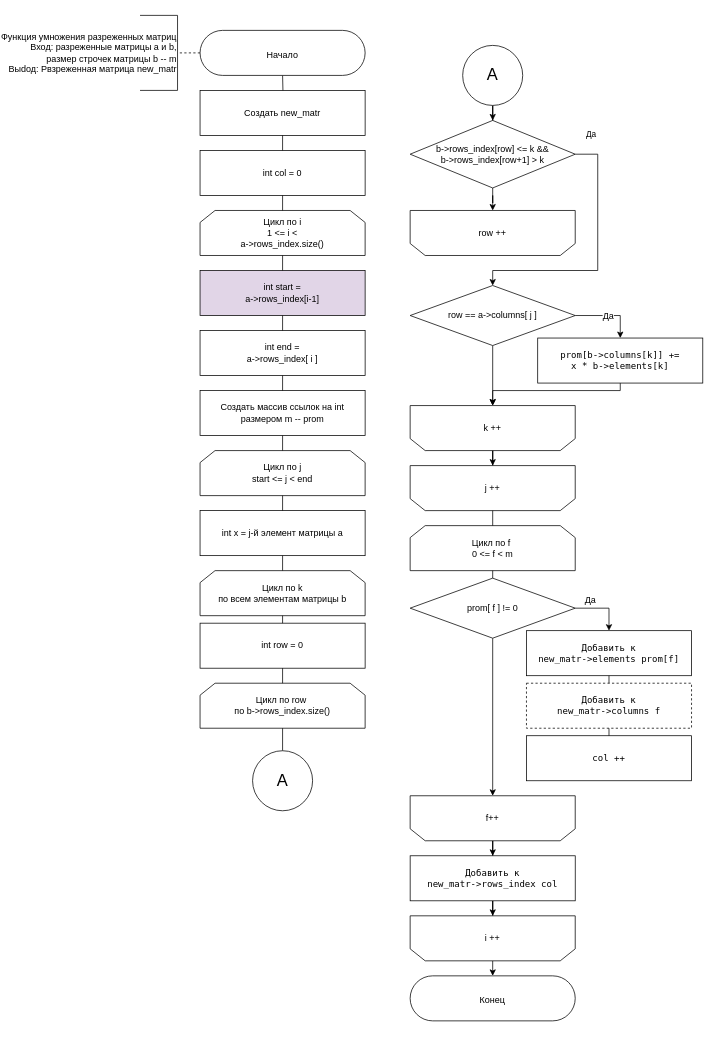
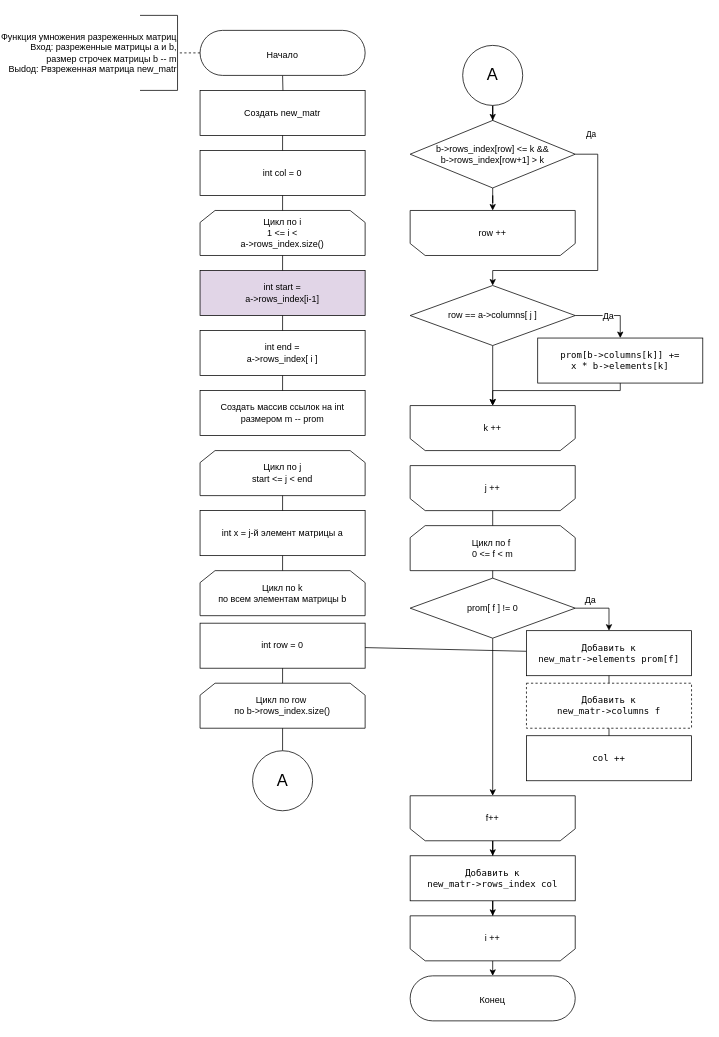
edge "Создать массив ссылок на int размером m -- prom" -- "Цикл по j start <= j < end": removed
edge "k ++" -> "j ++": removed
edge "Цикл по k по всем элементам матрицы b" -- "int row = 0": now "Добавить к new_matr->elements prom[f]" -- "int row = 0"
